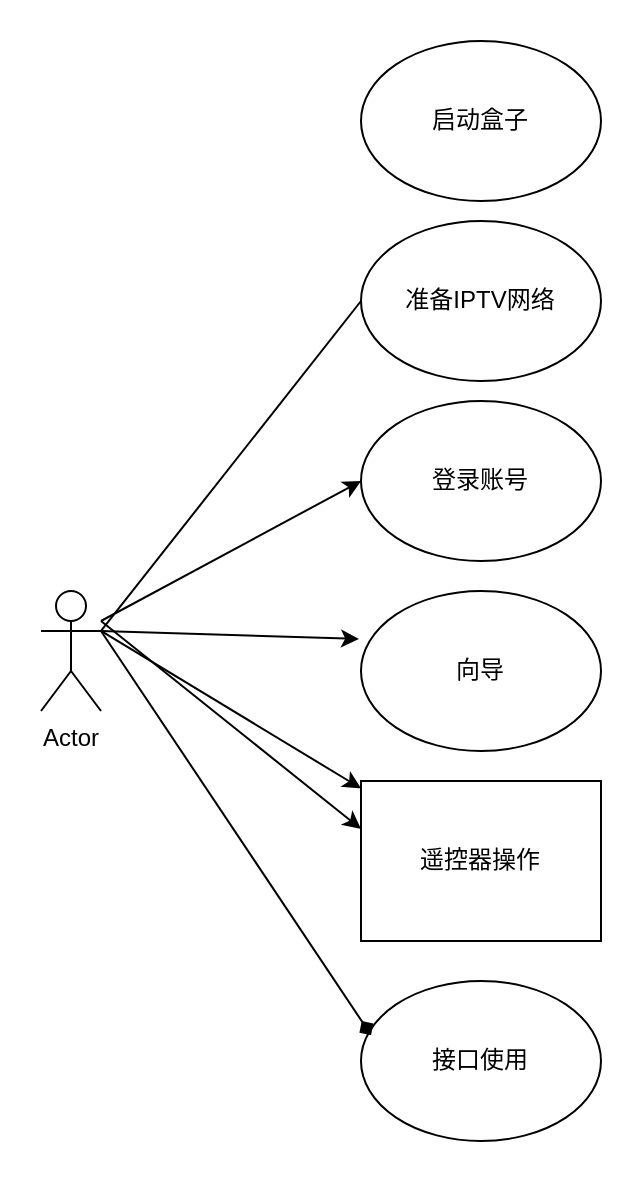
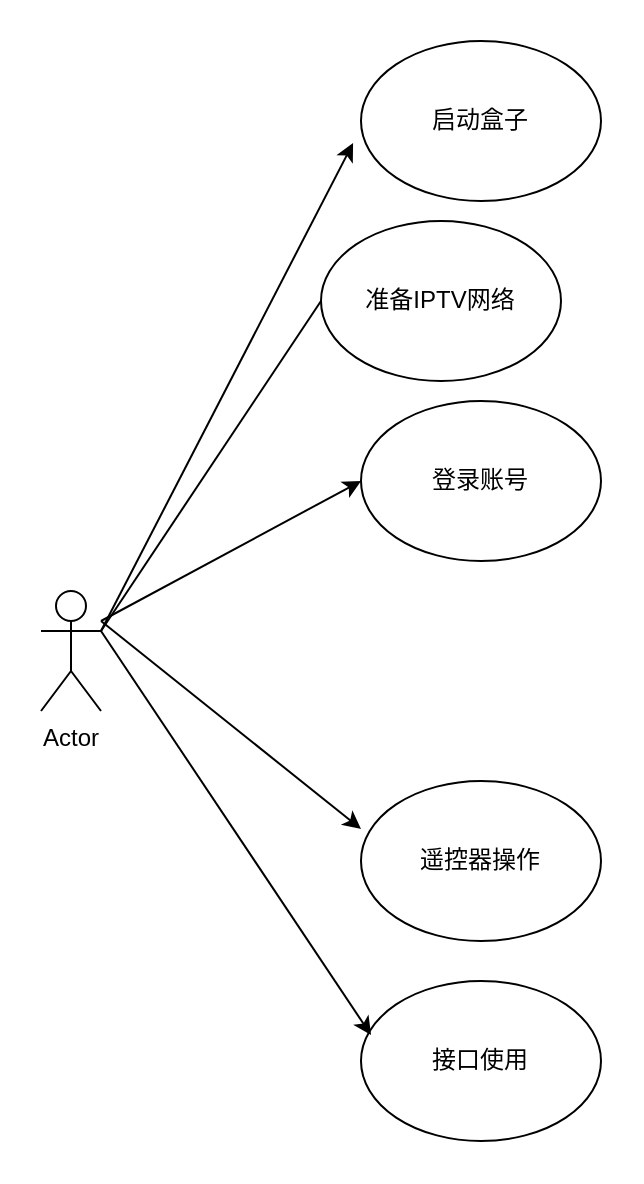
node "准备IPTV网络": moved (481, 301) -> (441, 301)
edge "Actor" -> "向导": removed
node "向导": removed
edge "Actor" -> "遥控器操作": now "Actor" -> "启动盒子"
node "遥控器操作": shape rectangle -> ellipse
edge "Actor" -> "接口使用": arrowhead diamond -> classic
